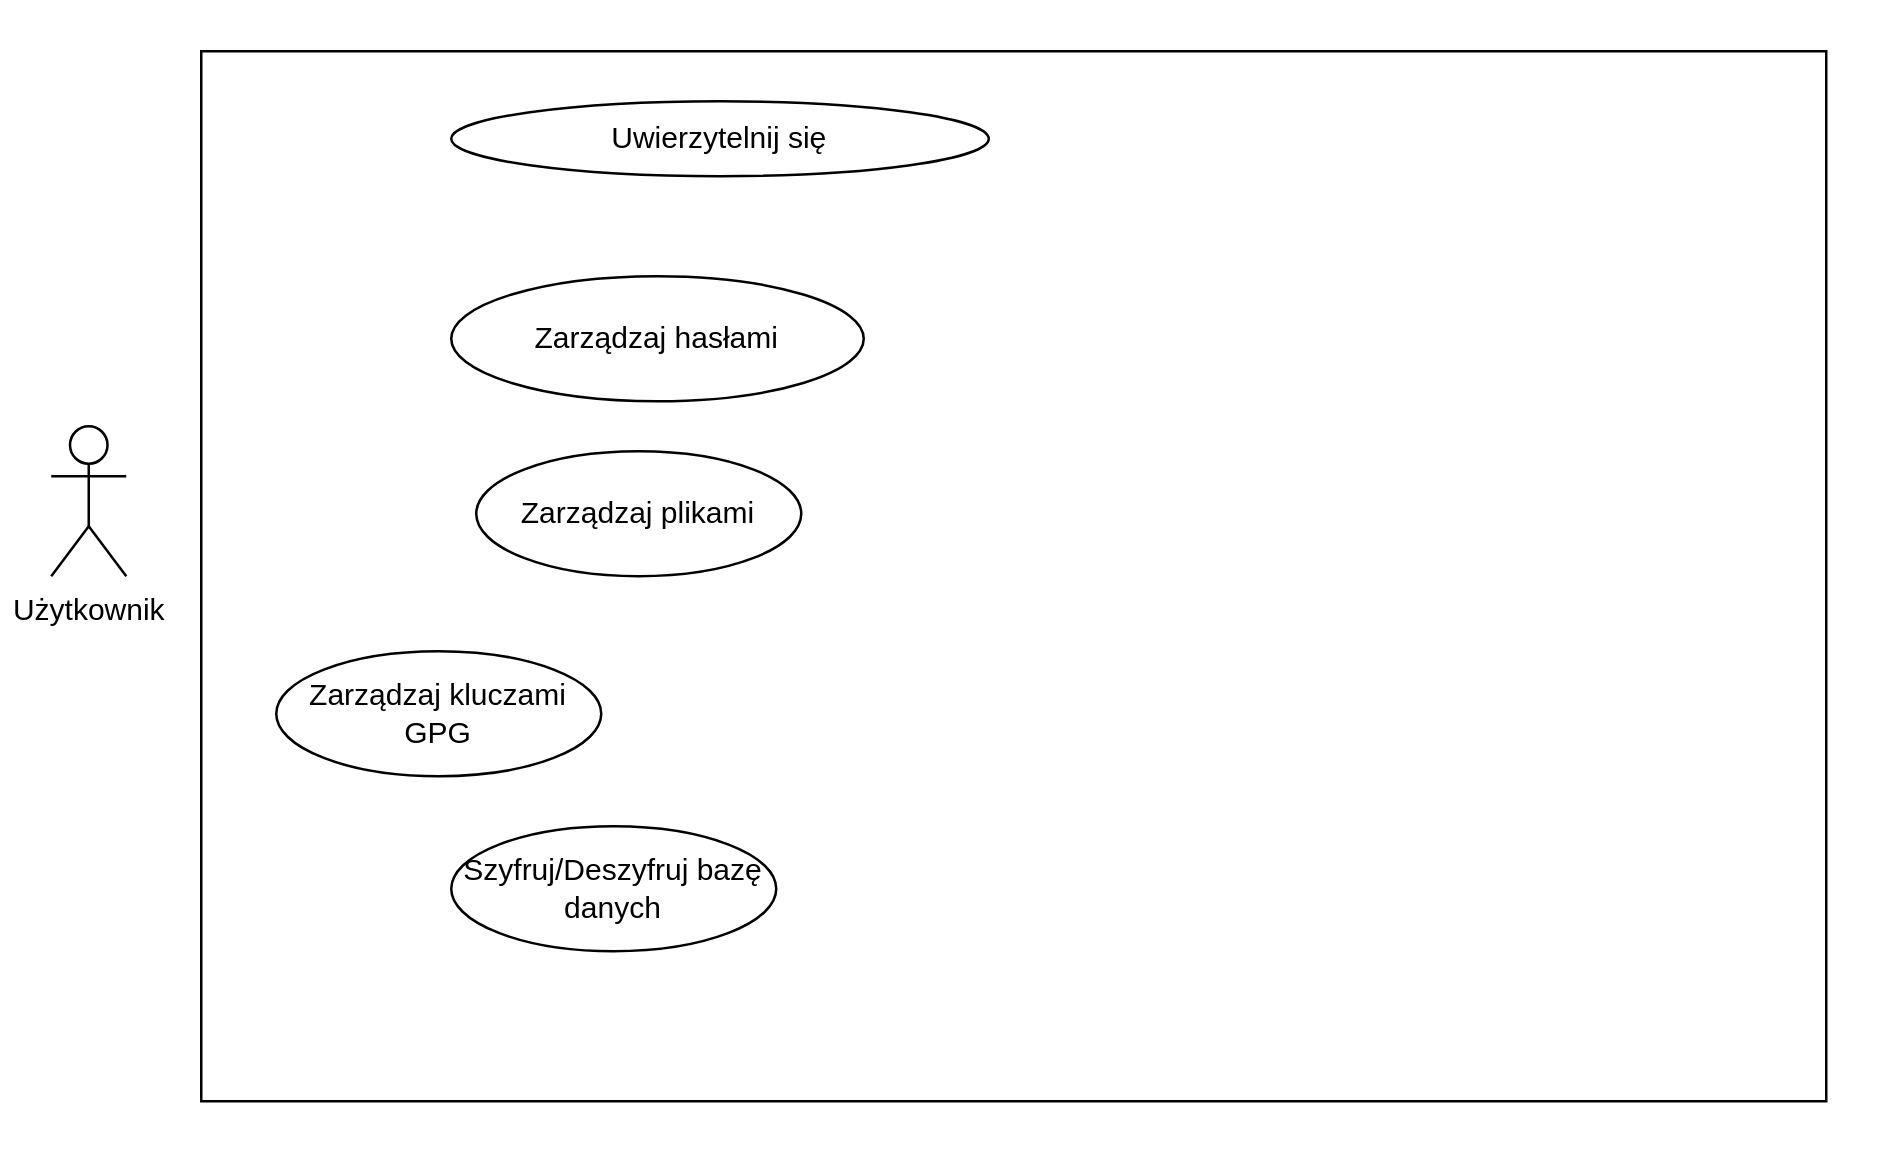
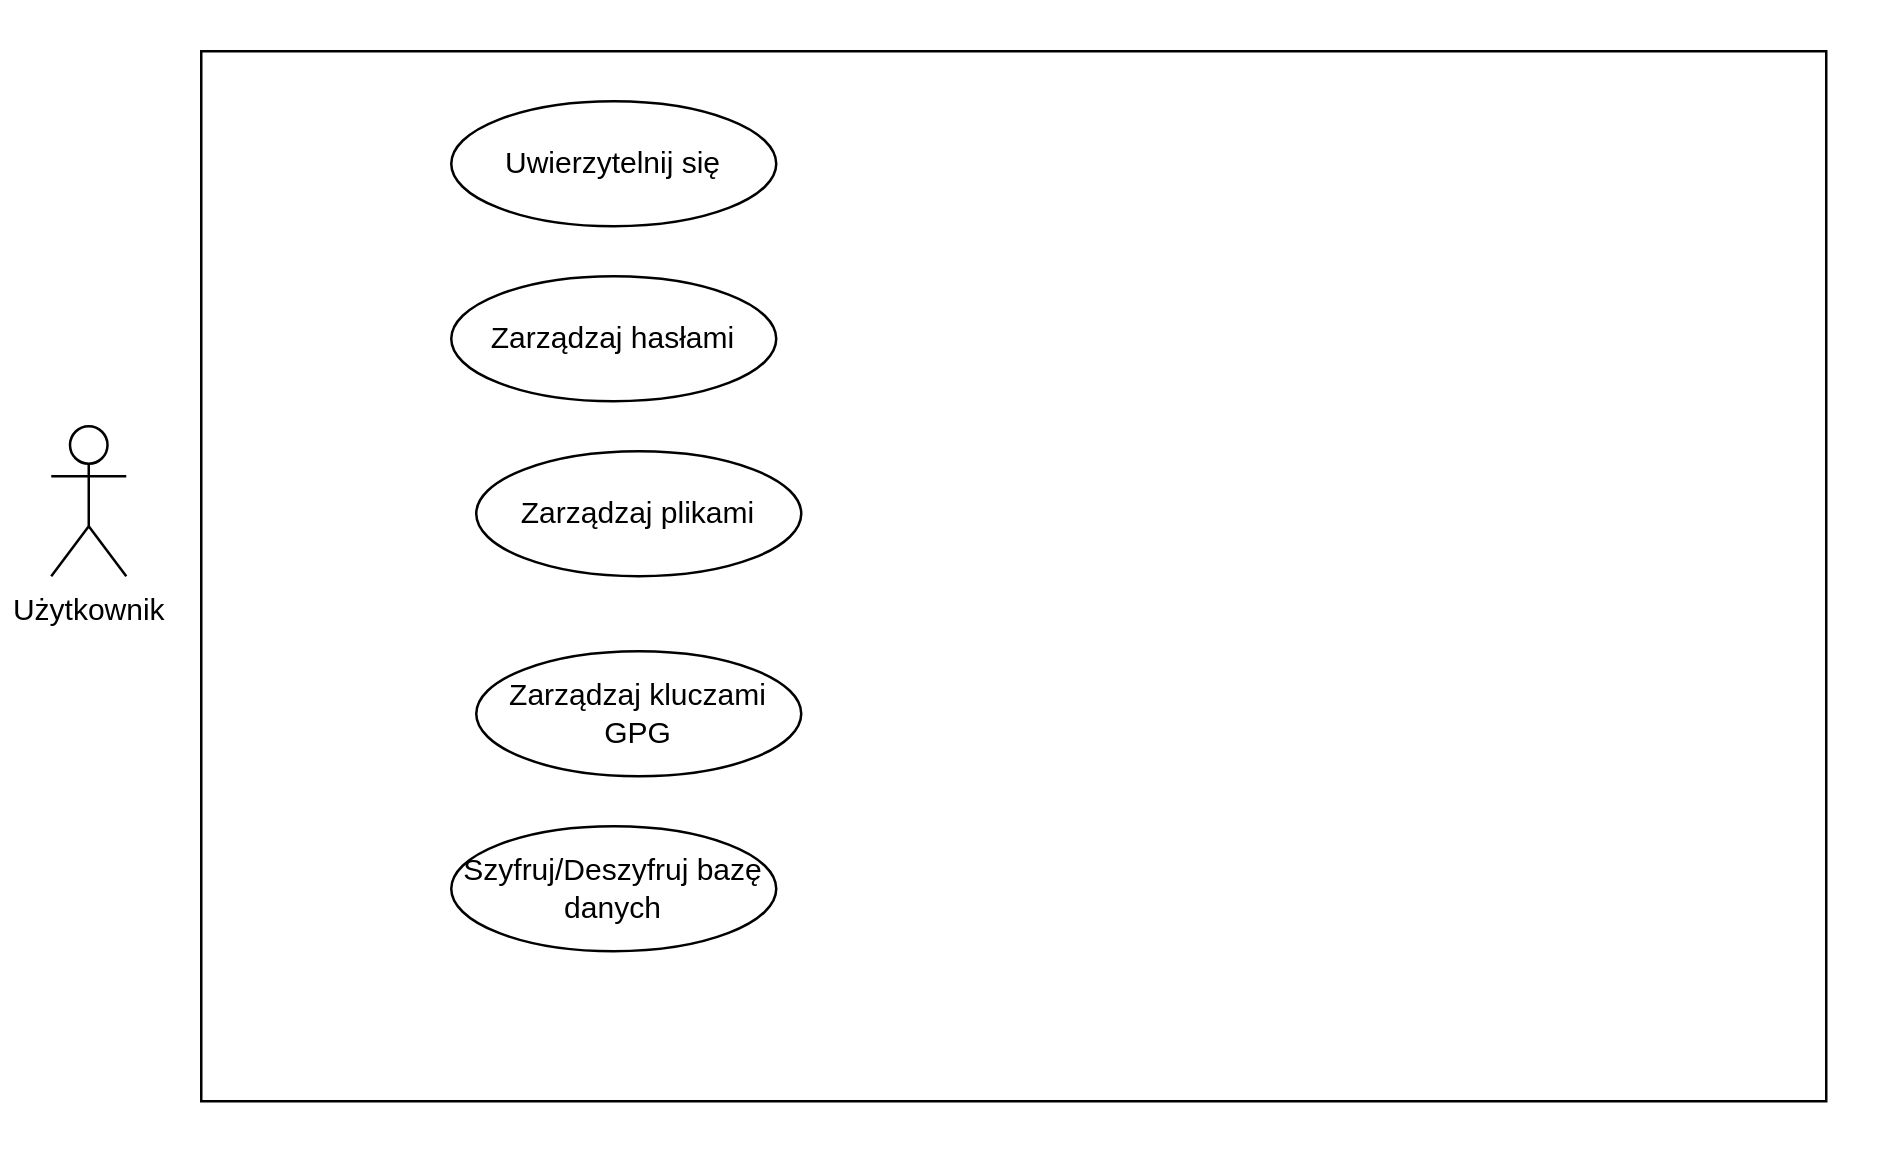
node "Uwierzytelnij się": size 538x75 -> 325x125
node "Zarządzaj hasłami": size 413x125 -> 325x125
node "Zarządzaj kluczami GPG": moved (439, 714) -> (639, 714)
